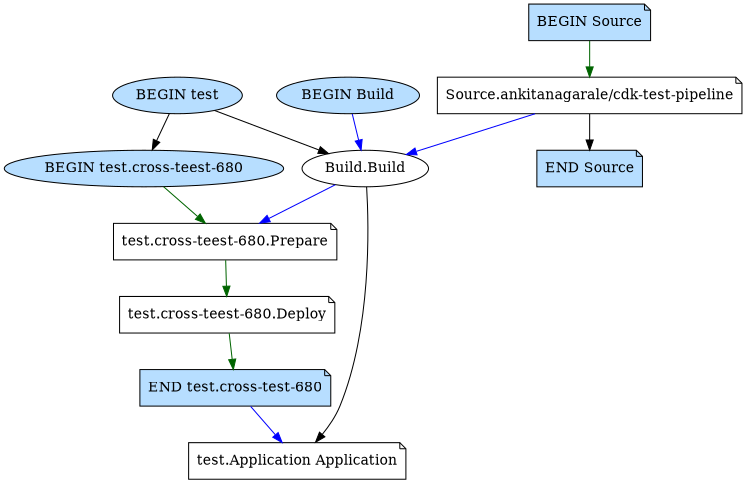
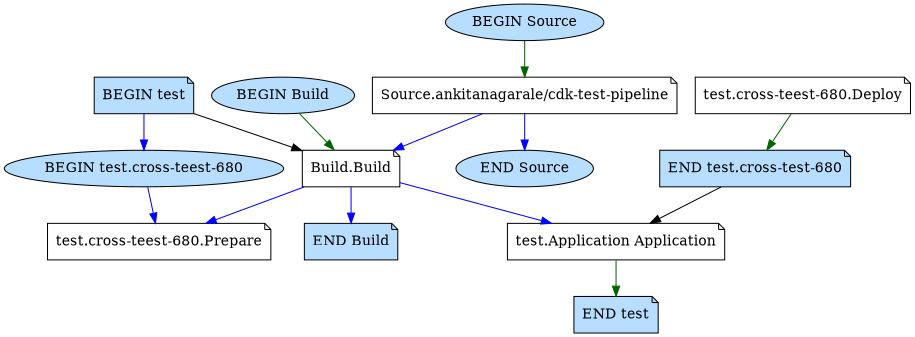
node "BEGIN Source": shape note -> ellipse
node "BEGIN test": shape ellipse -> note
edge "BEGIN test" -> "BEGIN test.cross-teest-680": color black -> blue
edge "BEGIN Build" -> "Build.Build": color blue -> darkgreen
edge "Source.ankitanagarale/cdk-test-pipeline" -> "END Source": color black -> blue
node "Build.Build": shape ellipse -> note
node "END Source": shape note -> ellipse
edge "BEGIN test.cross-teest-680" -> "test.cross-teest-680.Prepare": color darkgreen -> blue
node "END Build": added
edge "test.cross-teest-680.Prepare" -> "test.cross-teest-680.Deploy": removed
edge "Build.Build" -> "test.Application Application": color black -> blue
node "END test": added
edge "END test.cross-test-680" -> "test.Application Application": color blue -> black
